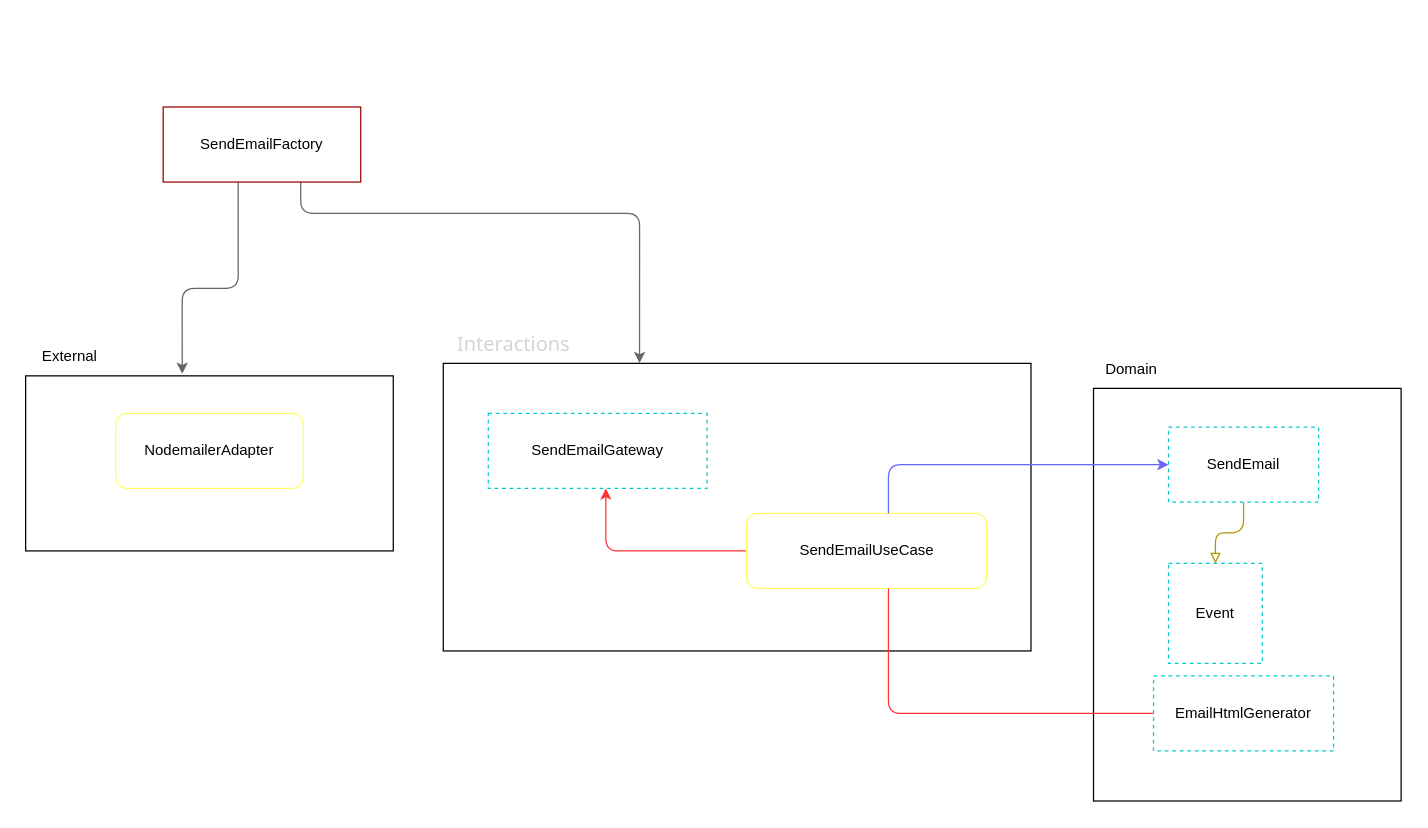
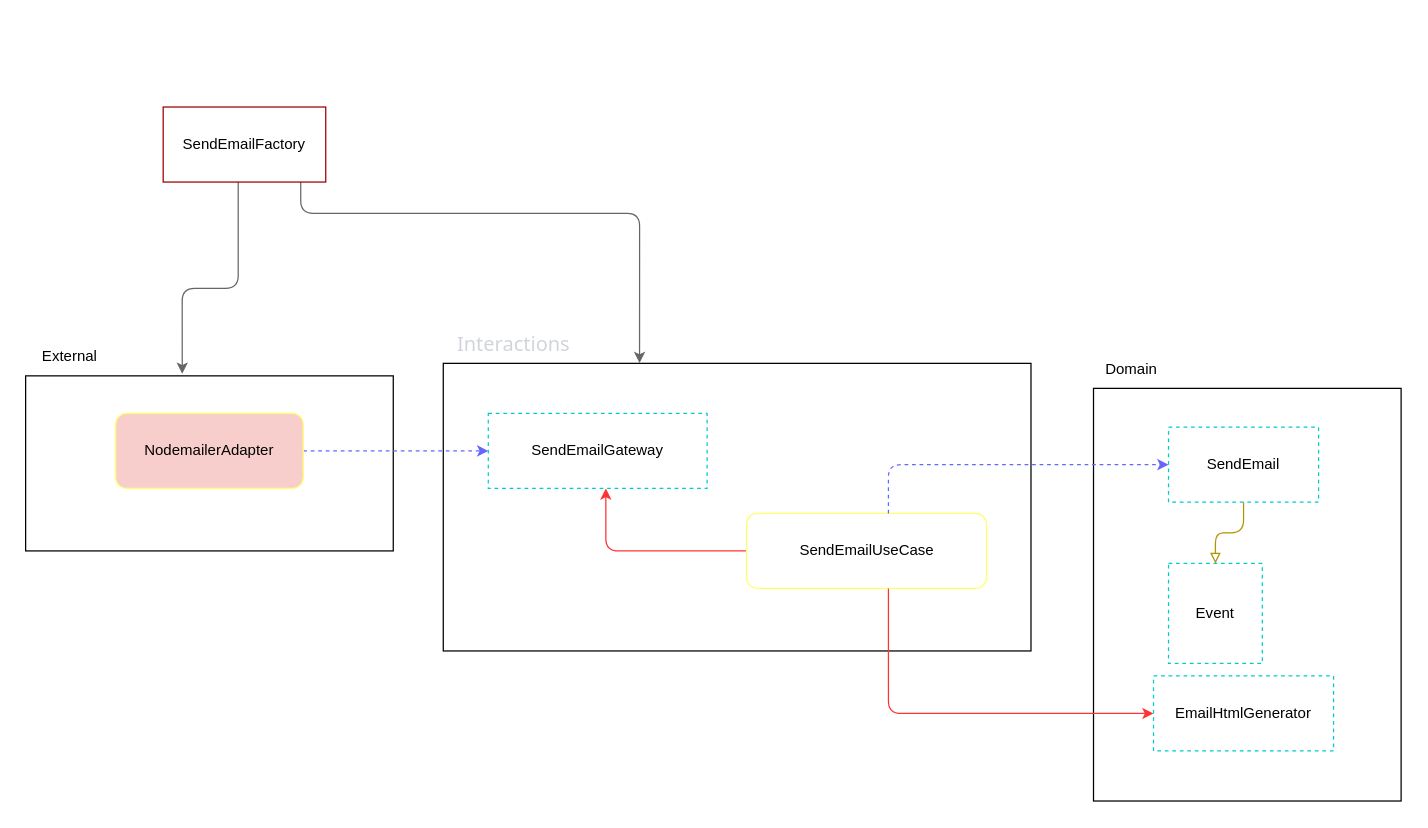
node "SendEmailFactory": size 198x75 -> 163x75
node "NodemailerAdapter": fillcolor #ffffff -> #f8cecc
edge "NodemailerAdapter" -> "SendEmailGateway": added
edge "SendEmailUseCase" -> "SendEmail": style solid -> dashed
edge "SendEmailUseCase" -- "EmailHtmlGenerator": arrowhead none -> classic
